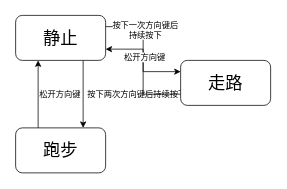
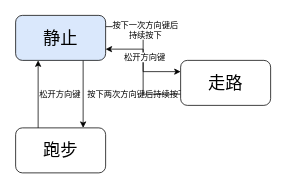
node "静止": fillcolor #ffffff -> #dae8fc
